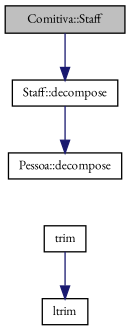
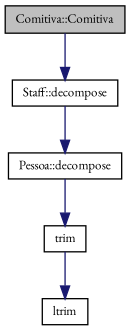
node "Comitiva::Staff": label "Comitiva::Staff" -> "Comitiva::Comitiva"
edge "Pessoa::decompose" -> "trim": added
